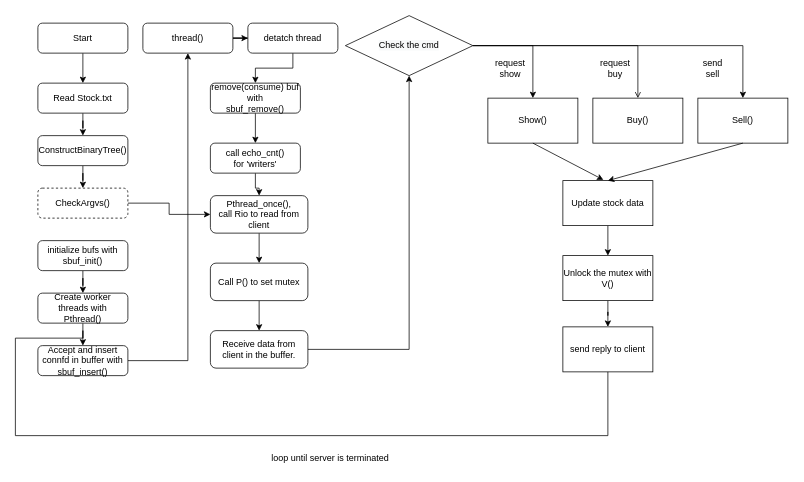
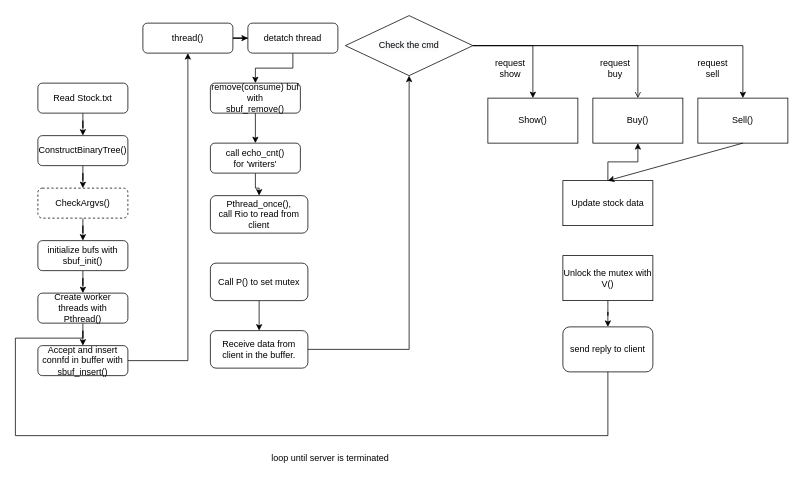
node "Start": removed
node "send sell": label "send sell" -> "request sell"
edge "Start" -> "Read Stock.txt": removed
edge "Show()" -> "Update stock data": removed
edge "CheckArgvs()" -> "Pthread_once(), call Rio to read from client": now "CheckArgvs()" -> "initialize bufs with sbuf_init()"
edge "Update stock data" -> "Unlock the mutex with V()": now "Update stock data" -> "Buy()"
edge "Pthread_once(), call Rio to read from client" -> "Call P() to set mutex": removed
node "send reply to client": shape rectangle -> rounded rectangle
